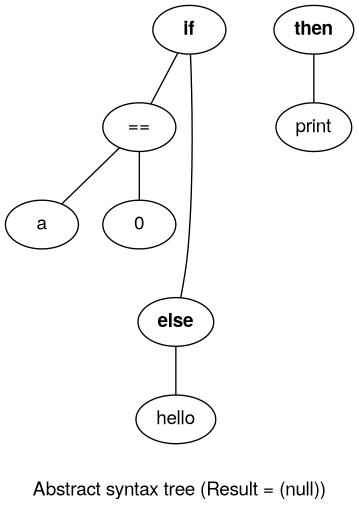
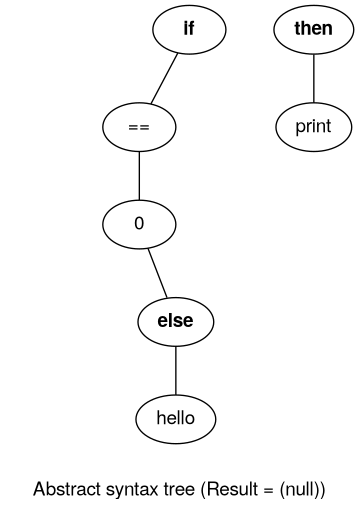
edge "if" -- "else": now "0" -- "else"
node "a": removed
